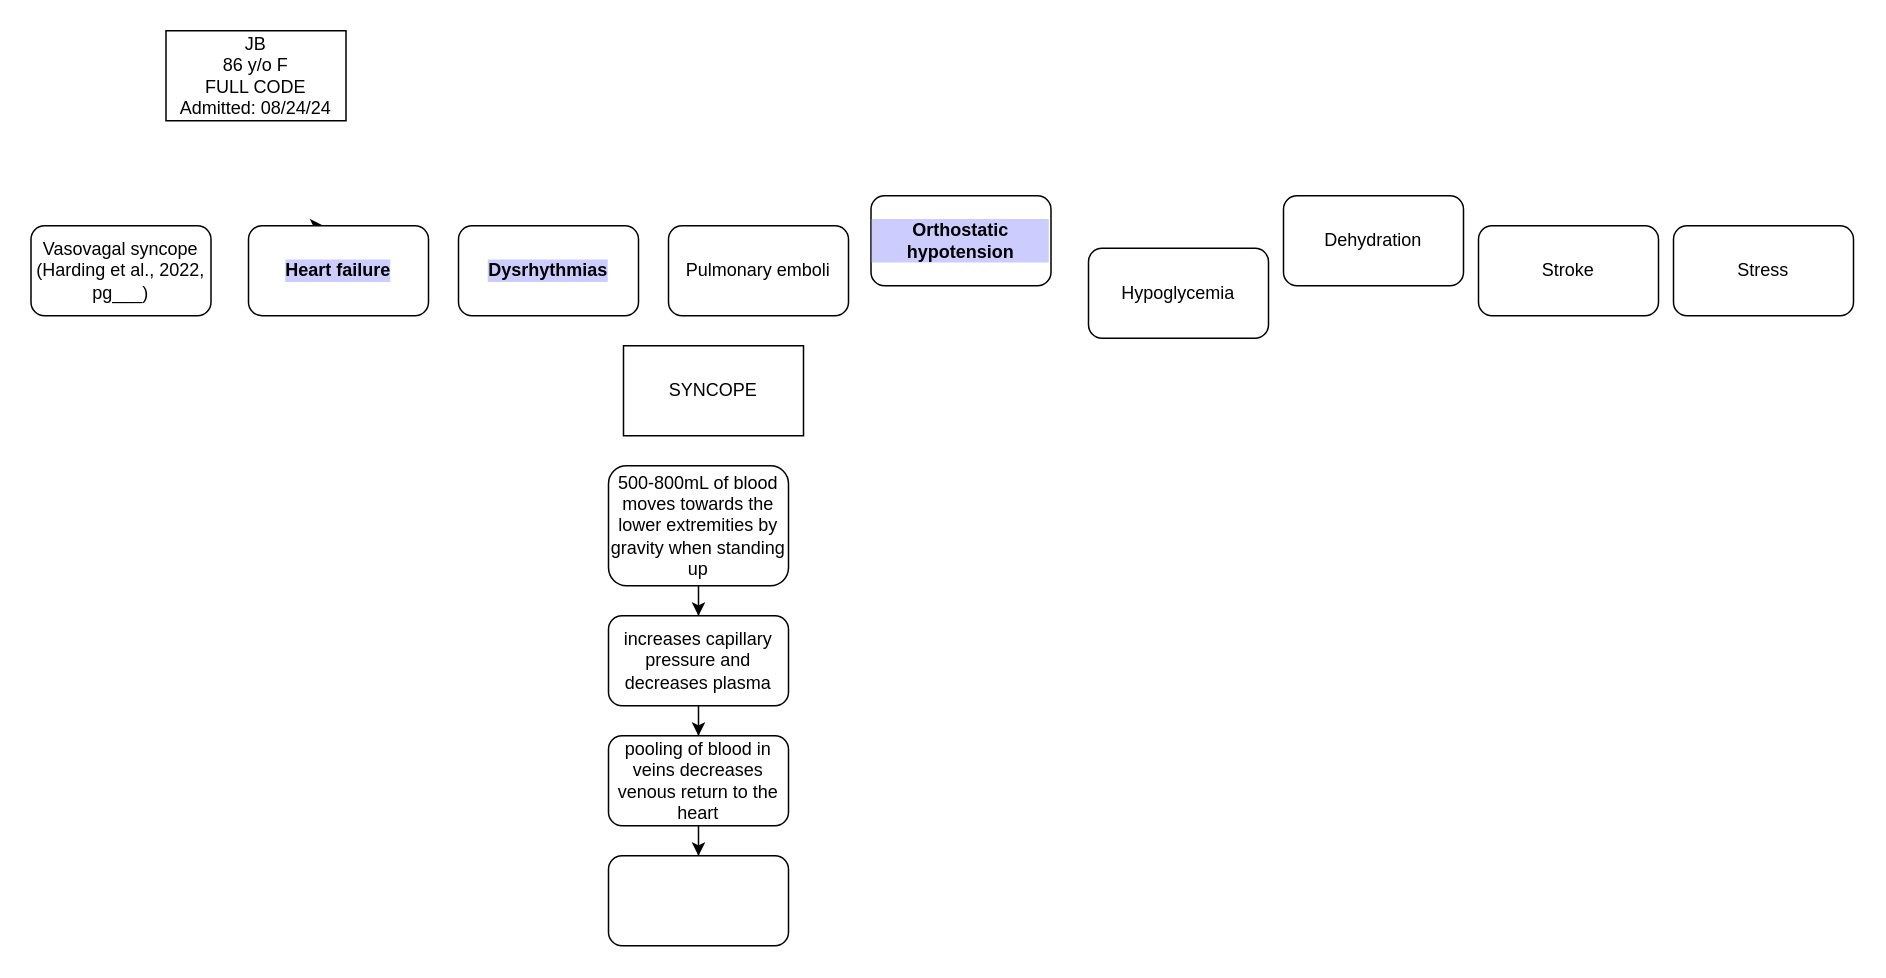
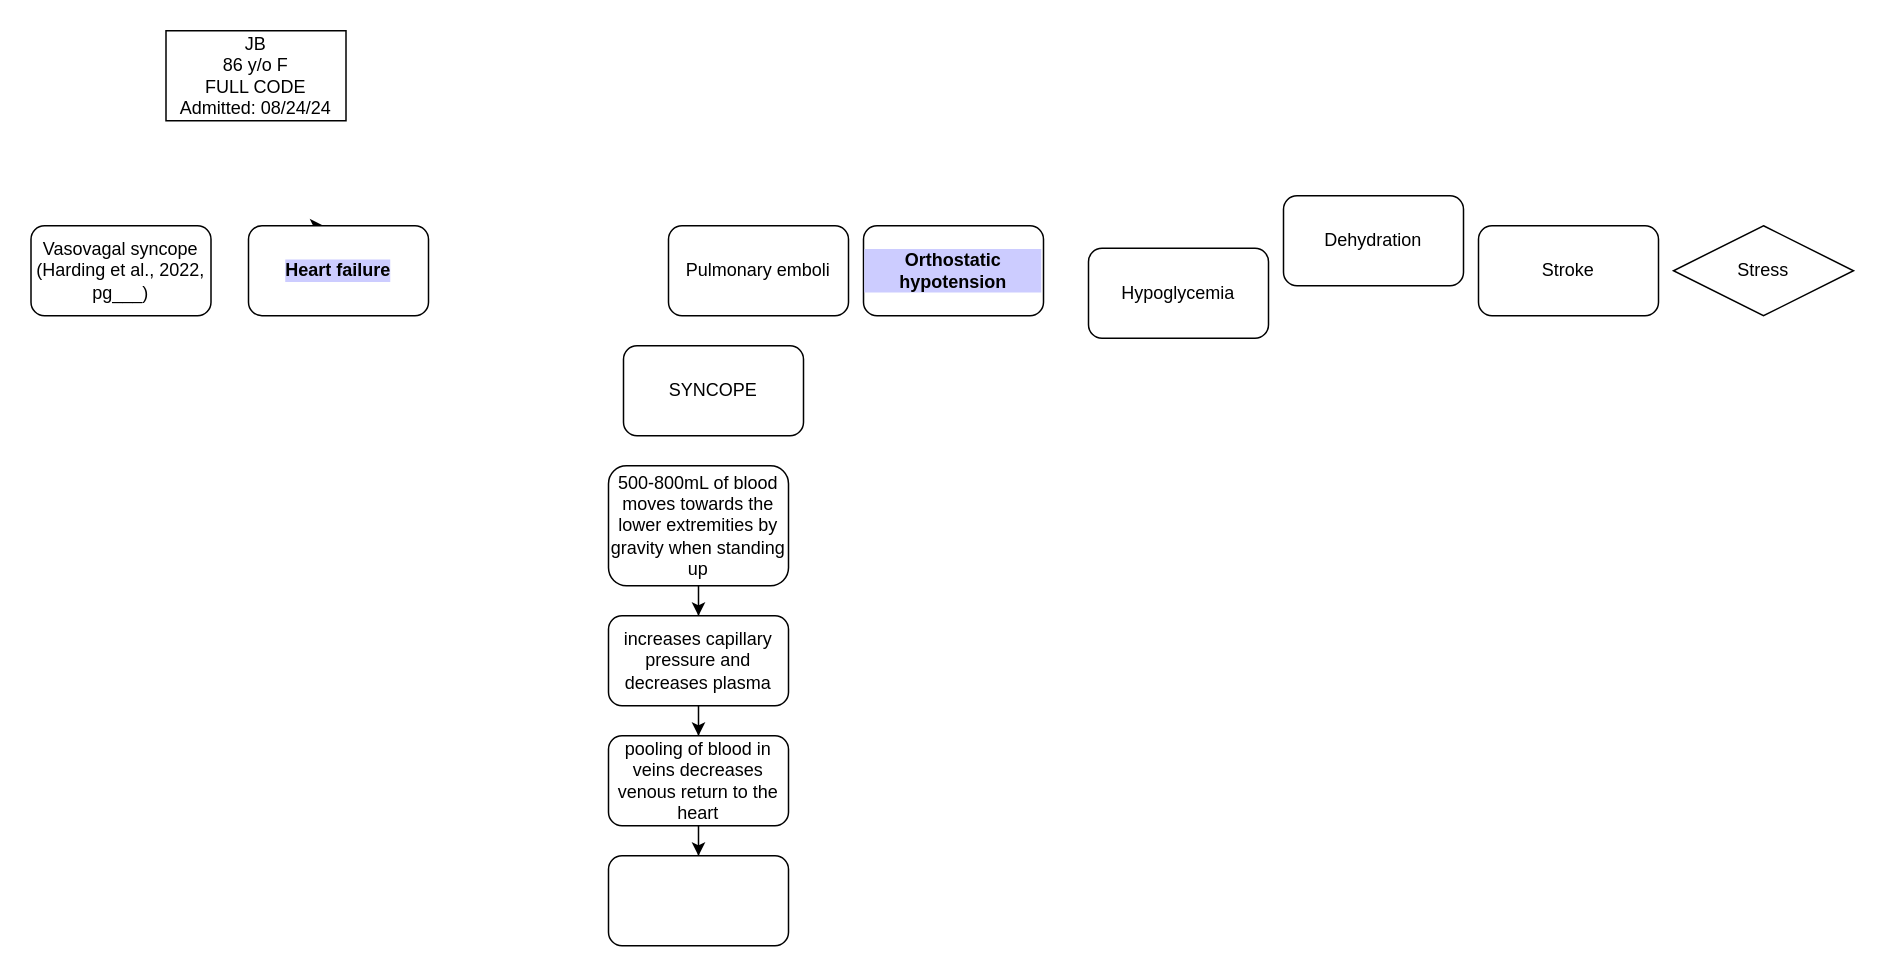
node "Orthostatic hypotension": moved (961, 241) -> (953, 271)
node "Dysrhythmias": removed
node "Stress": shape rounded rectangle -> diamond
node "SYNCOPE": shape rectangle -> rounded rectangle
